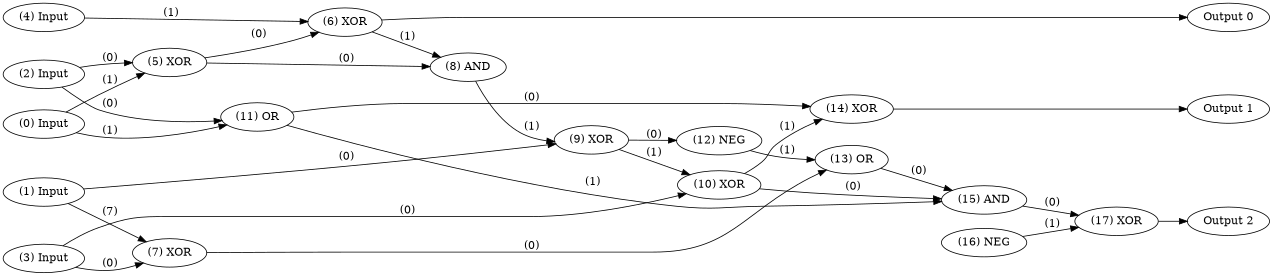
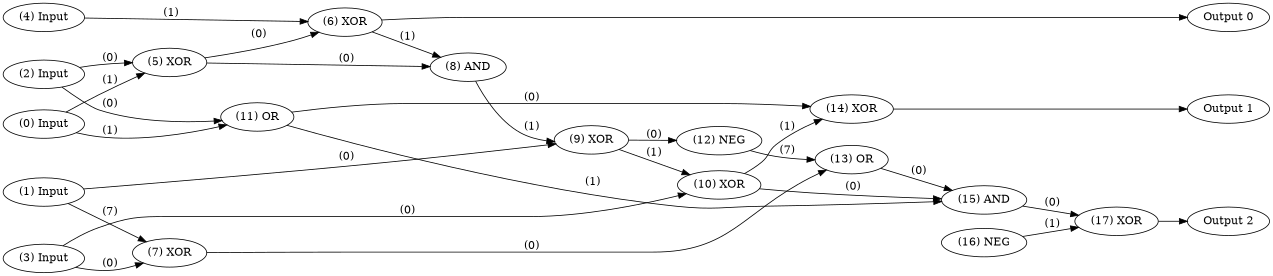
edge "(12) NEG" -> "(13) OR": label " (1)" -> " (7)"
